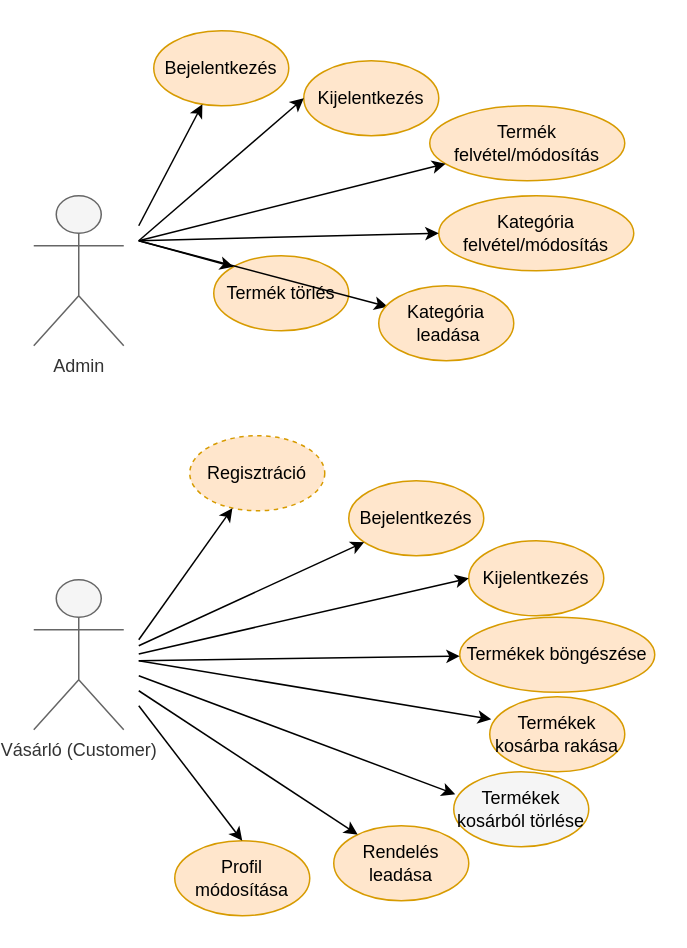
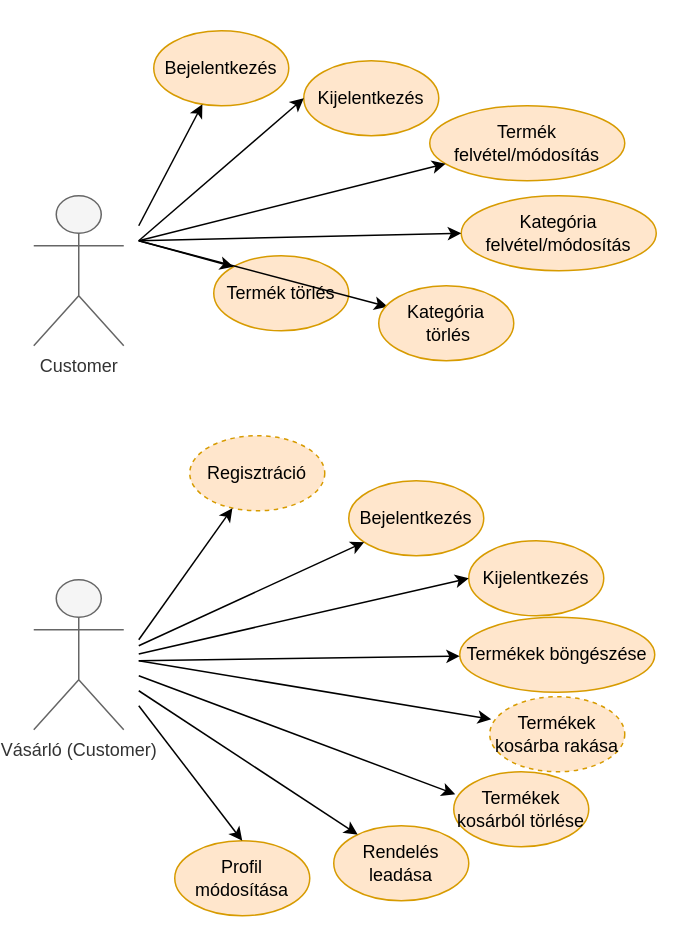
node "Kategória felvétel/módosítás": moved (536, 233) -> (559, 233)
node "Kategória leadása": label "Kategória leadása" -> "Kategória törlés"
node "Admin": label "Admin" -> "Customer"
node "Termékek kosárba rakása": style solid -> dashed
node "Termékek kosárból törlése": fillcolor #f5f5f5 -> #ffe6cc
